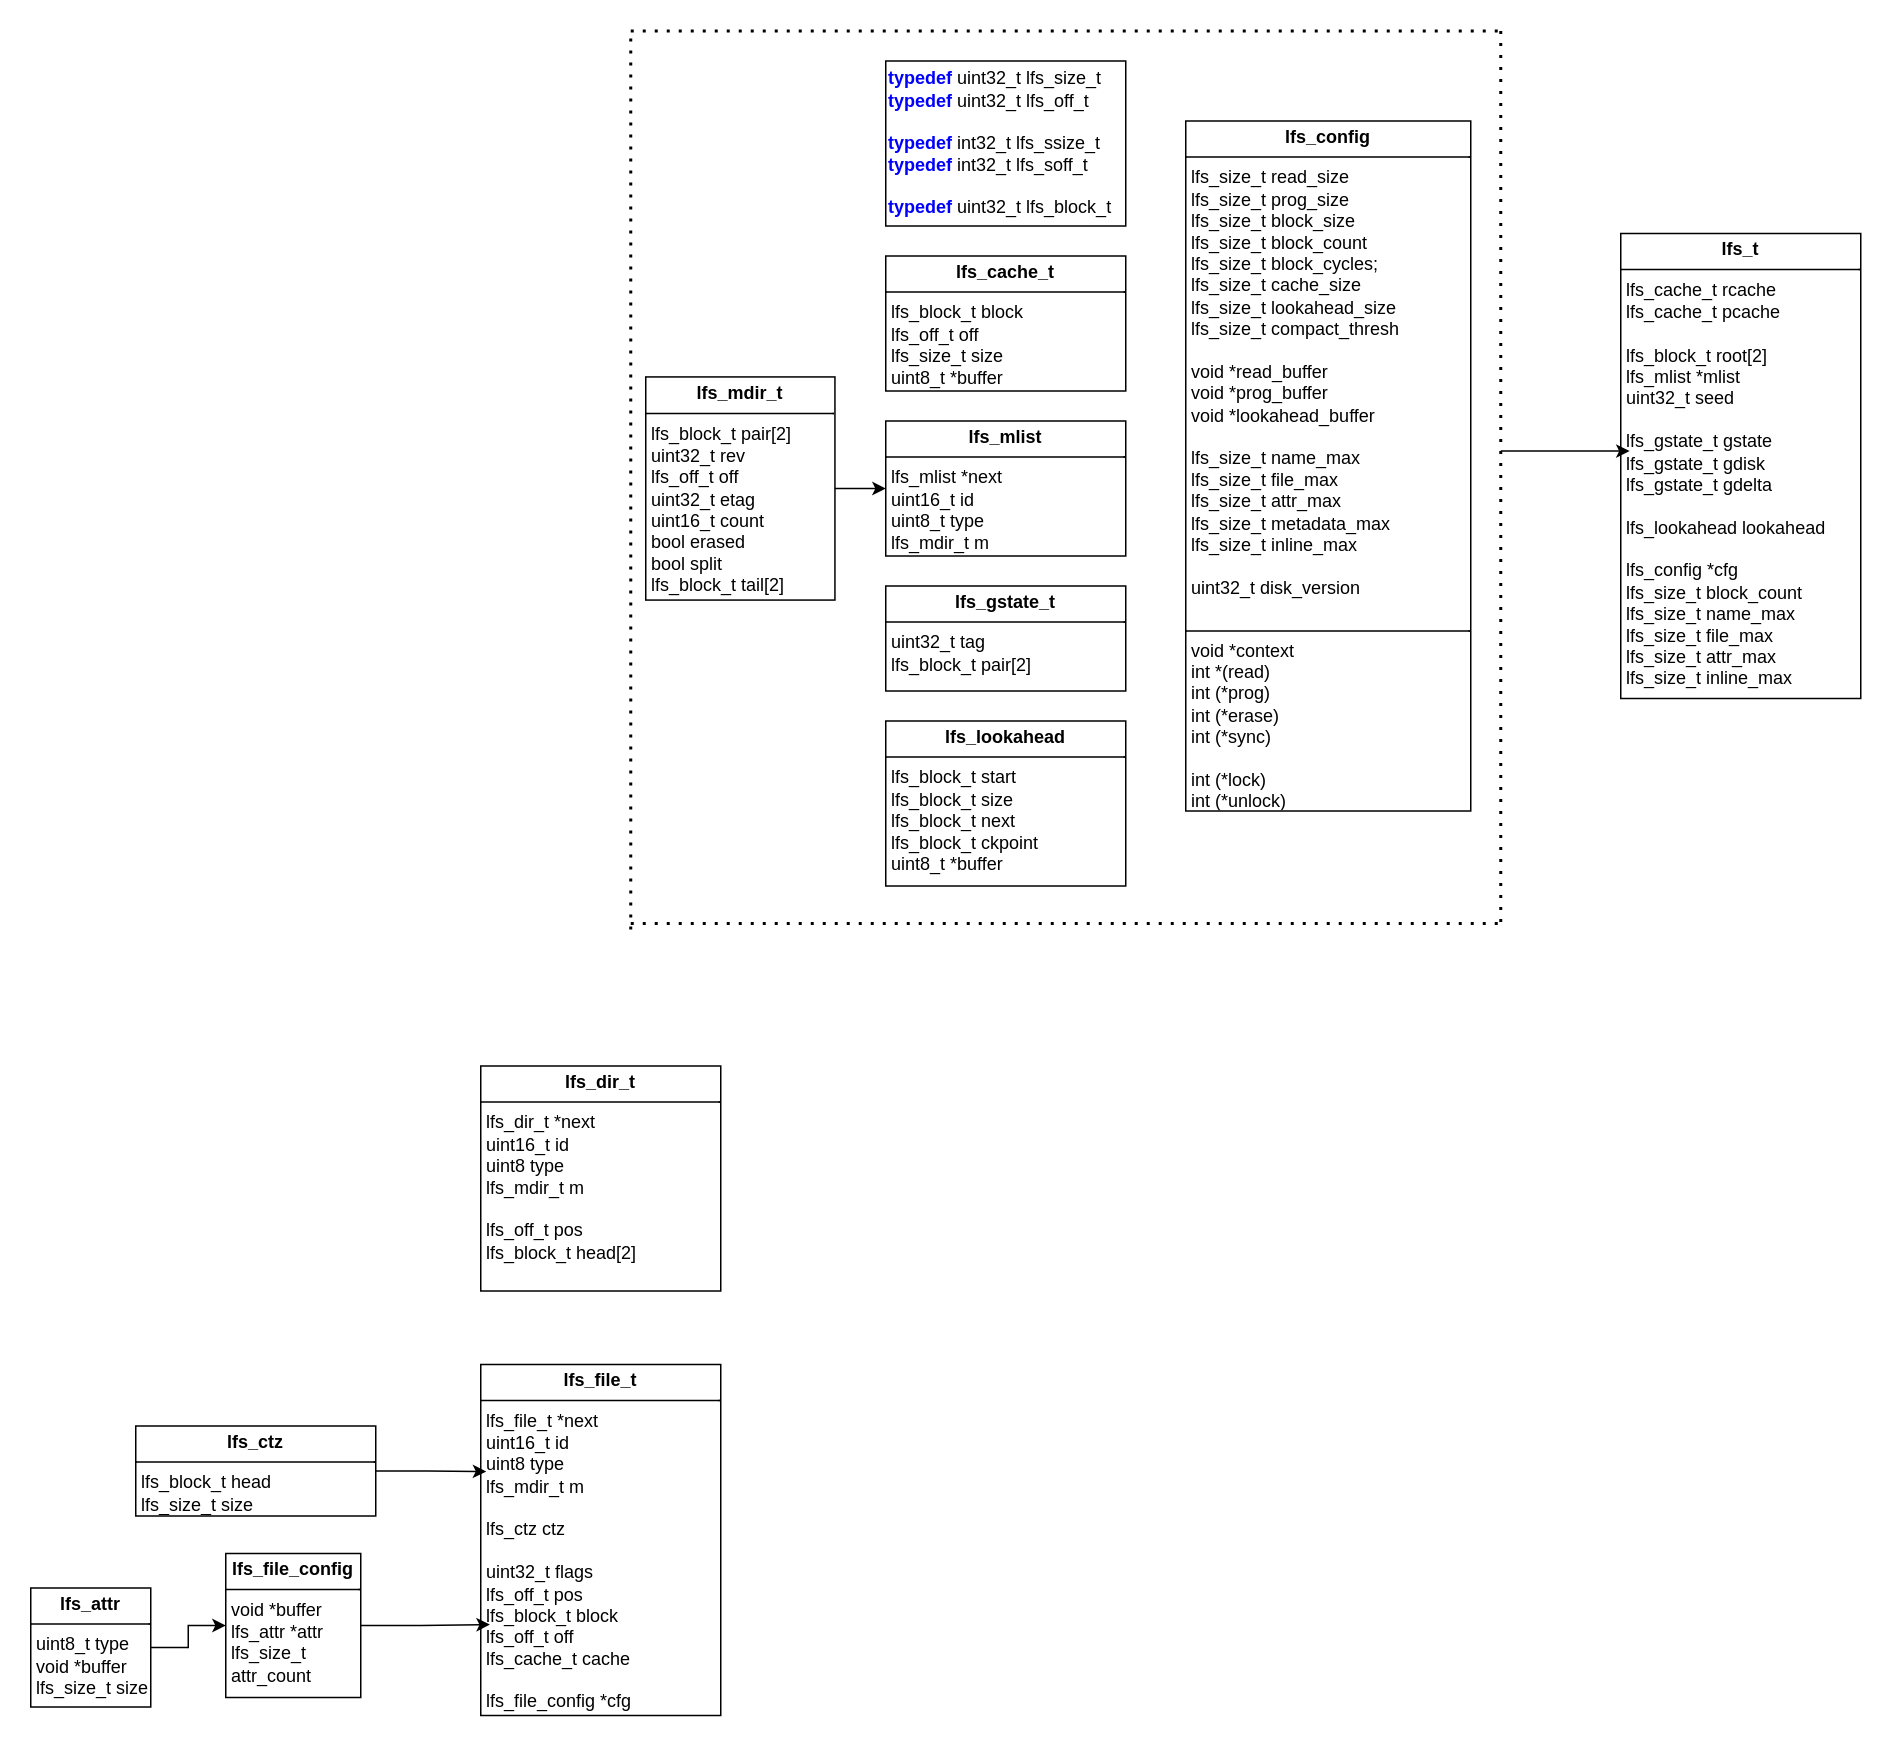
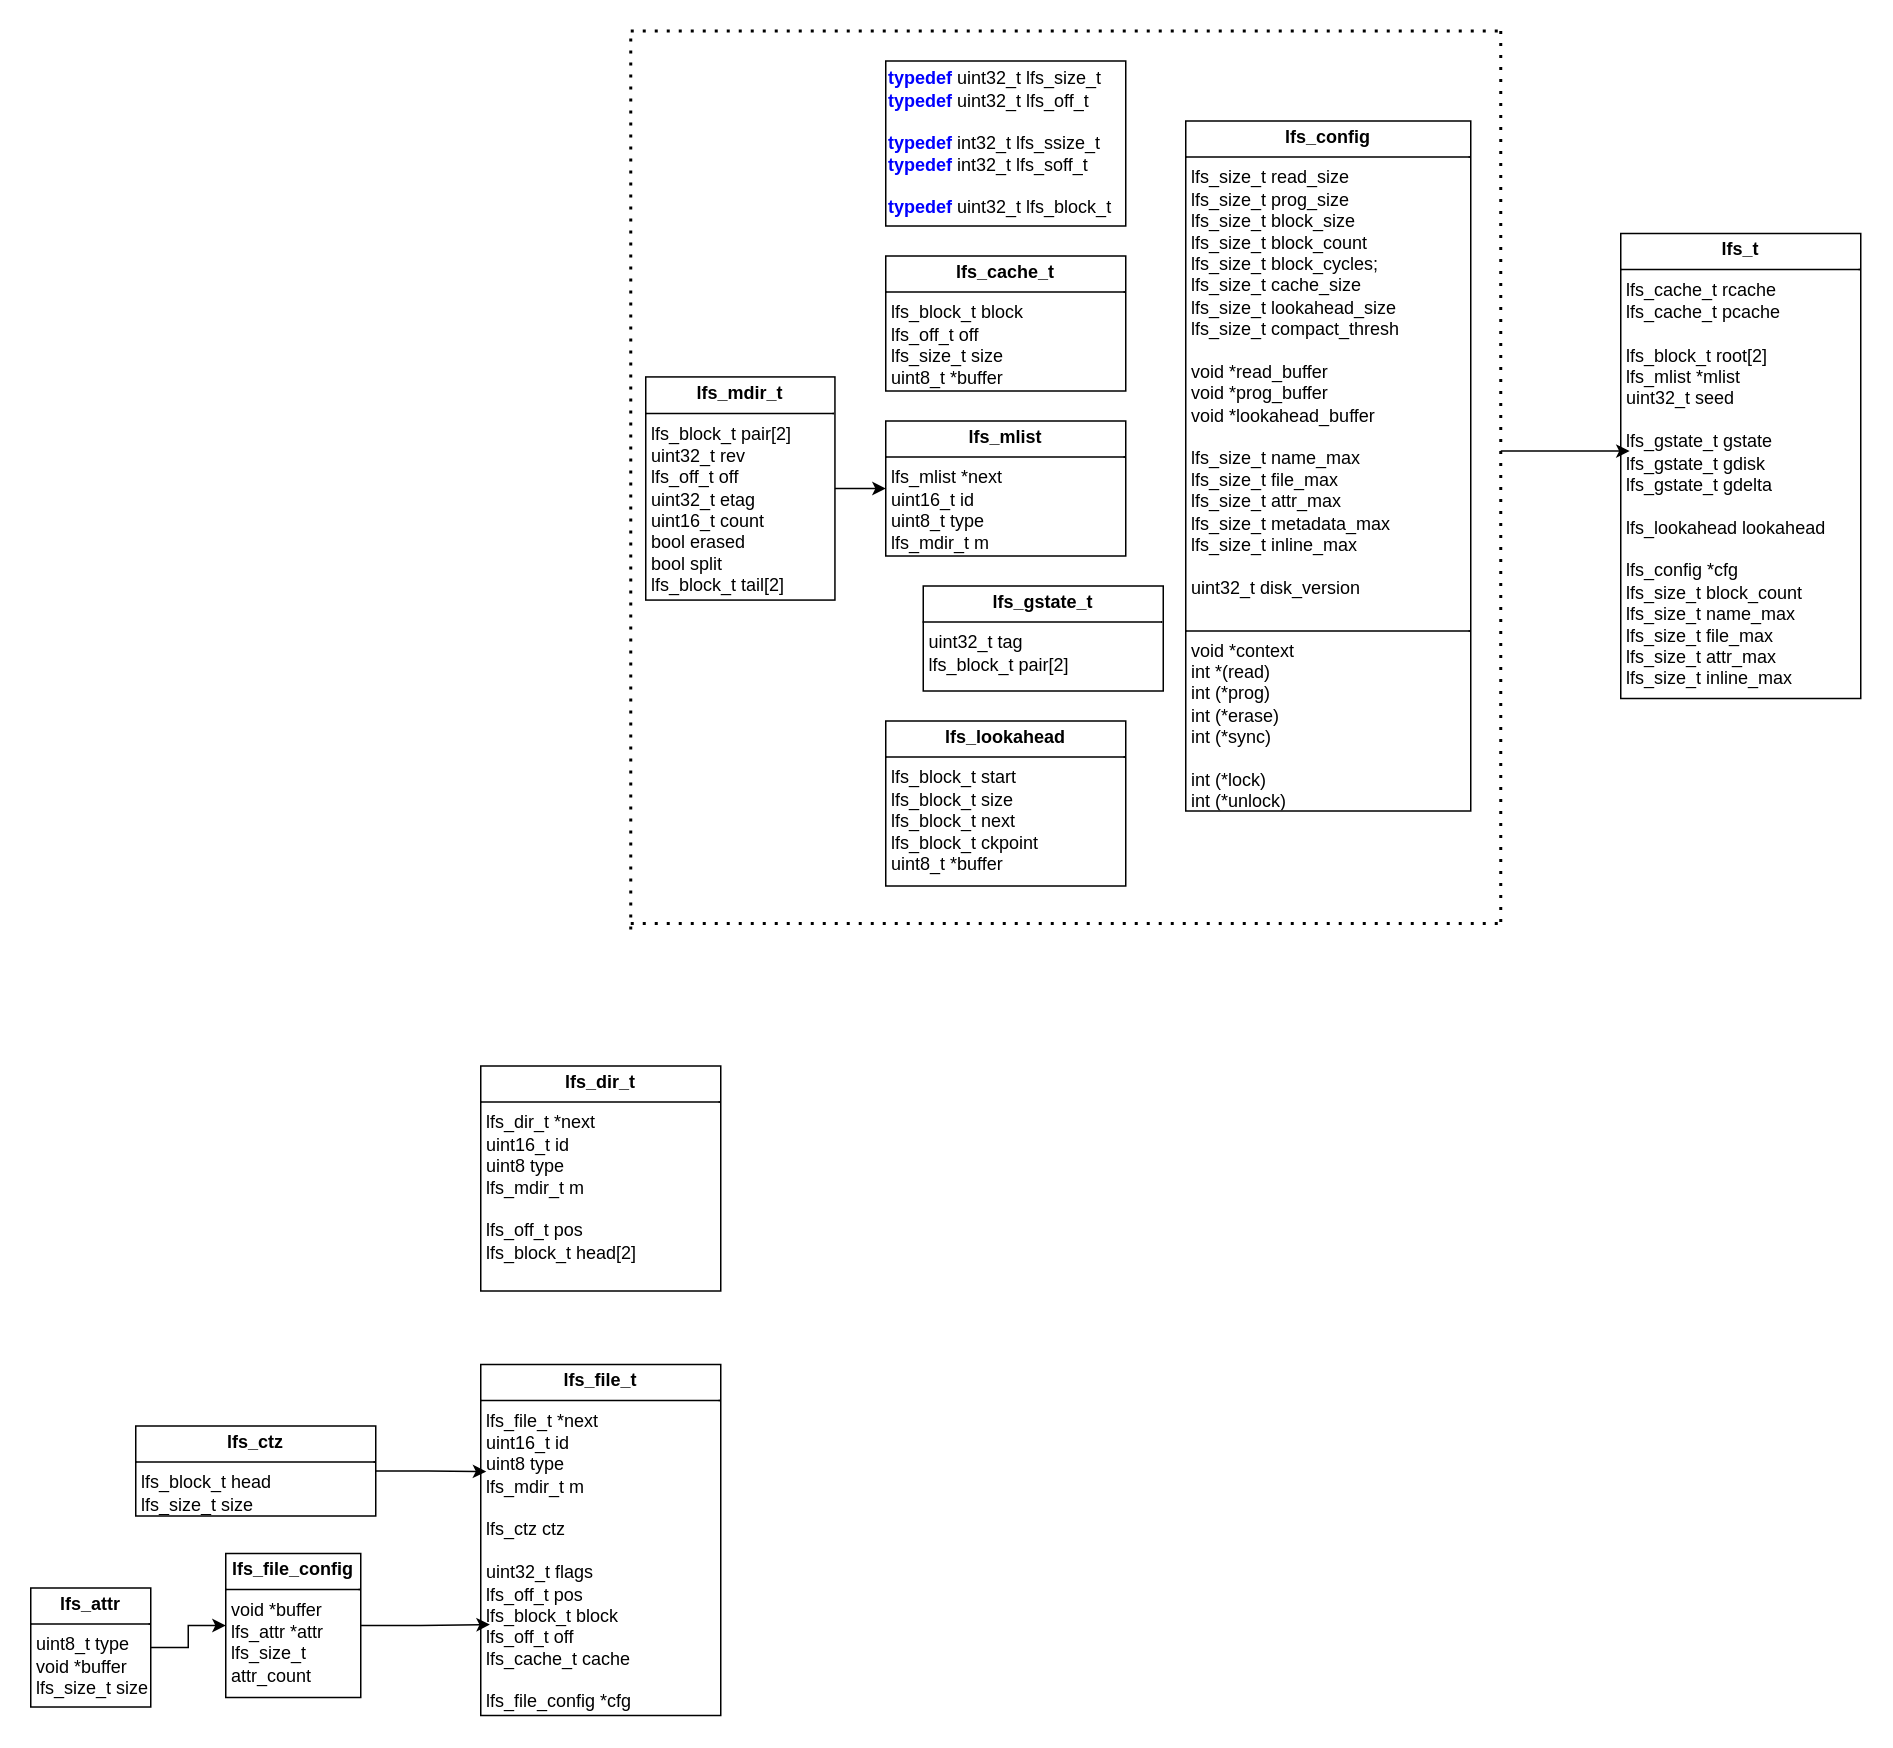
node "lfs_gstate_t uint32_t tag lfs_block_t pair[2]": moved (1006, 638) -> (1043, 638)
